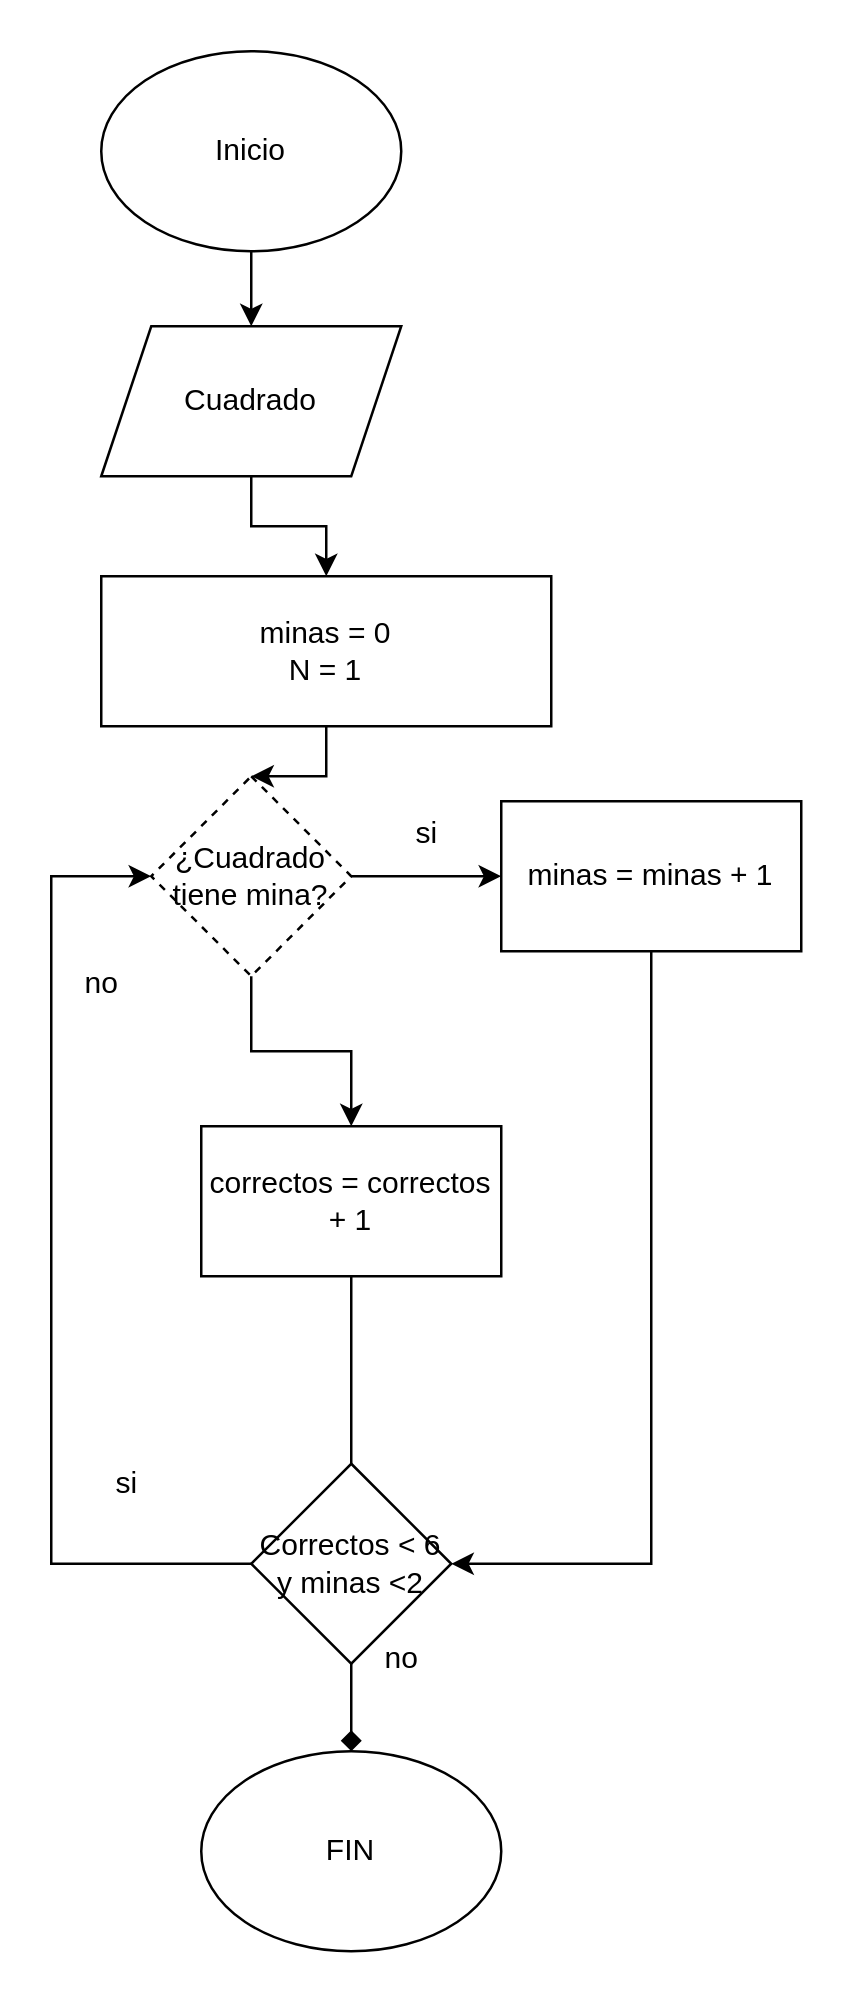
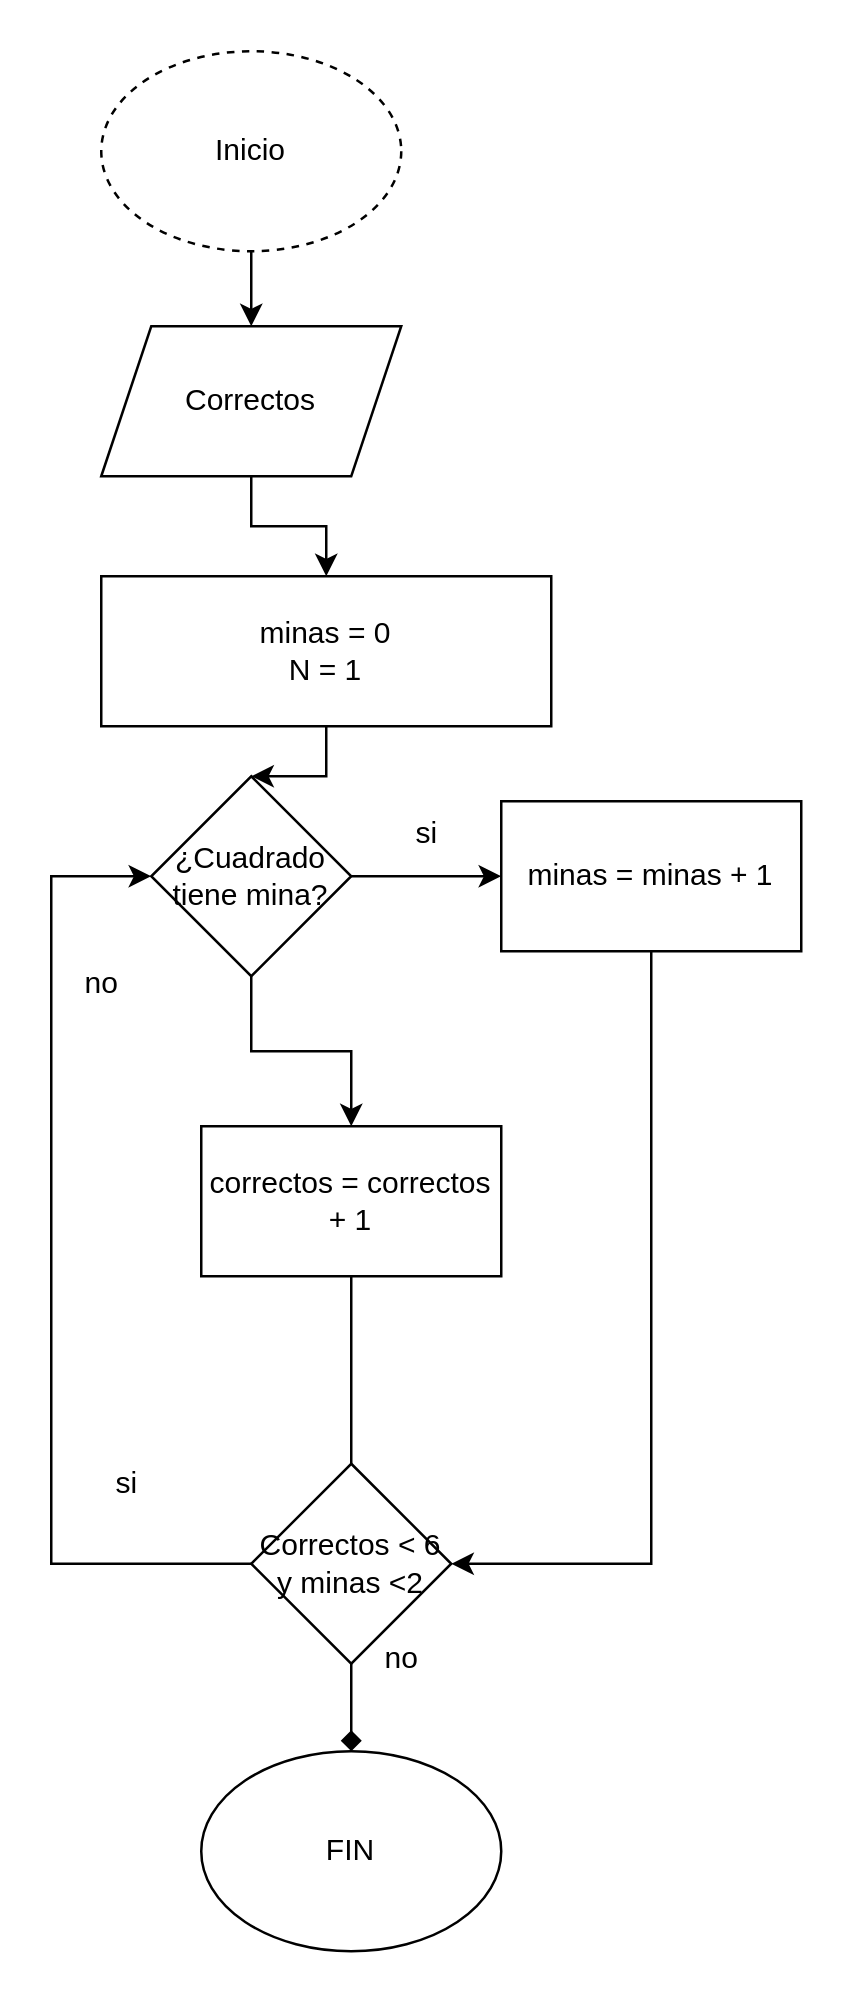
node "Inicio": style solid -> dashed
node "Cuadrado": label "Cuadrado" -> "Correctos"
node "¿Cuadrado tiene mina?": style dashed -> solid
